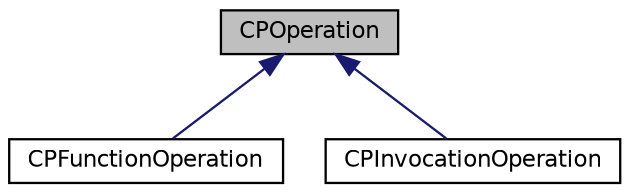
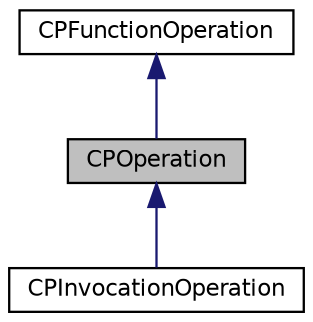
edge "CPFunctionOperation" -> "CPOperation": reversed
